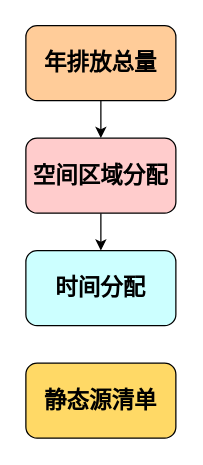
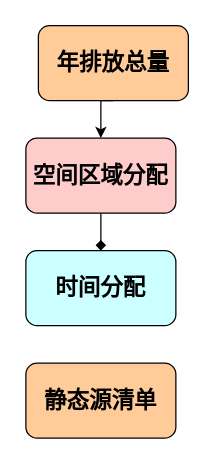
node "年排放总量": moved (101, 63) -> (113, 63)
edge "空间区域分配" -> "时间分配": arrowhead classic -> diamond
node "静态源清单": fillcolor #ffd966 -> #ffcc99
